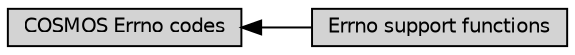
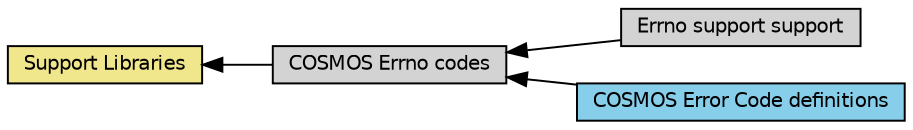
node "Errno support functions": label "Errno support functions" -> "Errno support support"
node "Support Libraries": added
node "COSMOS Error Code definitions": added
